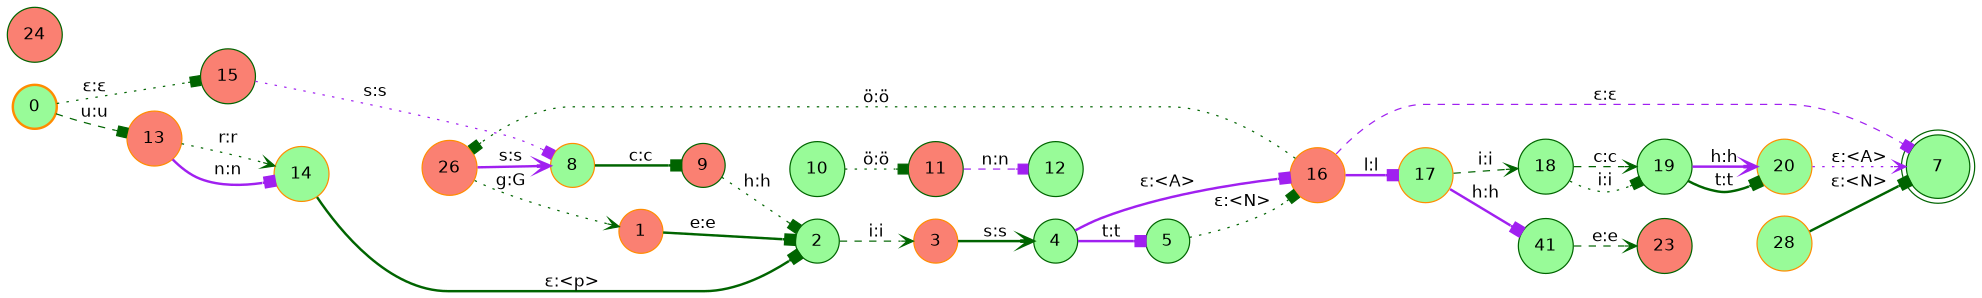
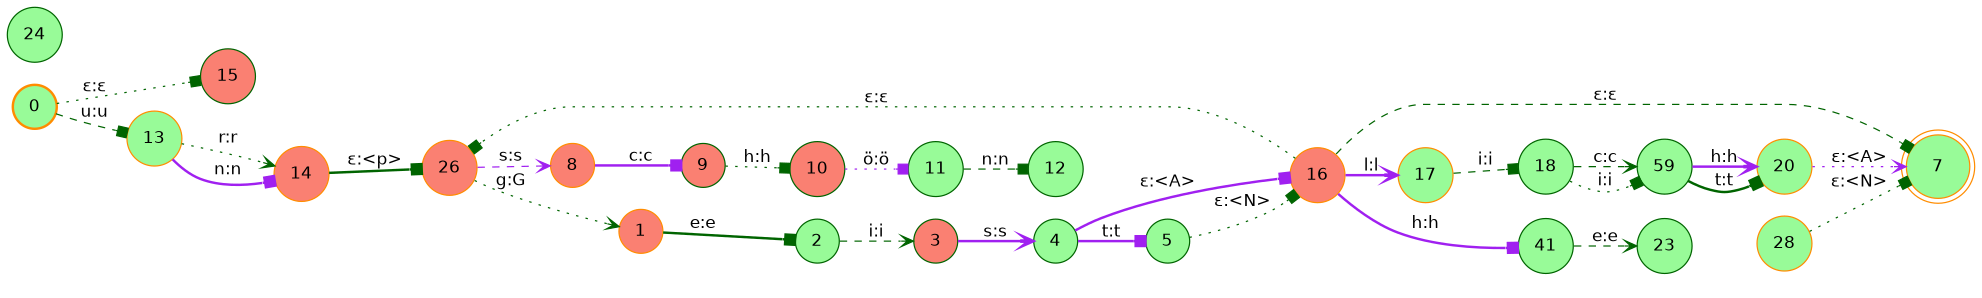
node "24": fillcolor salmon -> palegreen
edge "16" -> "26": label "ö:ö" -> "ε:ε"
edge "16" -> "7": color purple -> darkgreen
edge "15" -> "8": removed, label "s:s"
node "13": fillcolor salmon -> palegreen
node "8": fillcolor palegreen -> salmon
edge "8" -> "9": color darkgreen -> purple
edge "26" -> "8": style bold -> dashed
node "19": label "19" -> "59"
node "7": color darkgreen -> darkorange
node "10": fillcolor palegreen -> salmon
edge "10" -> "11": color darkgreen -> purple
node "11": fillcolor salmon -> palegreen
edge "11" -> "12": color purple -> darkgreen
edge "17" -> "18": arrowhead vee -> box
node "14": fillcolor palegreen -> salmon
edge "16" -> "17": arrowhead box -> vee
edge "9" -> "2": now "9" -> "10"
edge "17" -> "41": now "16" -> "41"
edge "28" -> "7": style bold -> dotted
node "3": color darkorange -> darkgreen
edge "3" -> "4": color darkgreen -> purple
node "23": fillcolor salmon -> palegreen
edge "14" -> "2": now "14" -> "26"
